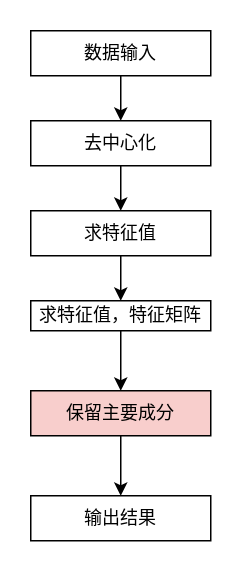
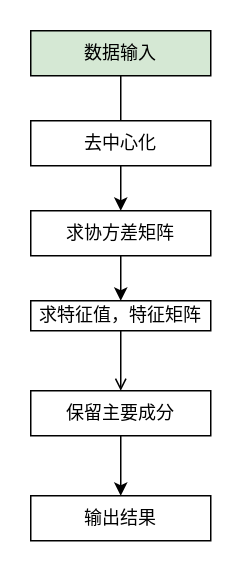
node "数据输入": fillcolor #ffffff -> #d5e8d4
edge "数据输入" -> "去中心化": arrowhead classic -> none
node "求特征值": label "求特征值" -> "求协方差矩阵"
edge "求特征值，特征矩阵" -> "保留主要成分": arrowhead classic -> open
node "保留主要成分": fillcolor #f8cecc -> #ffffff
